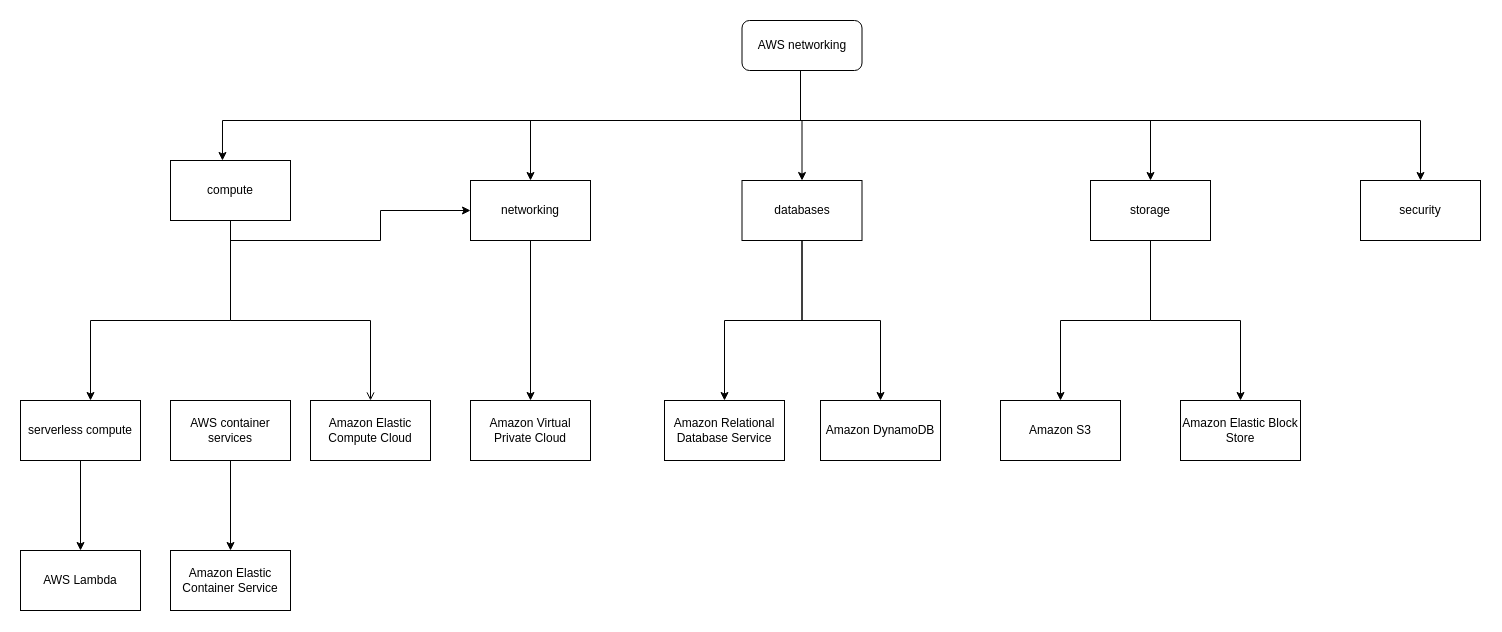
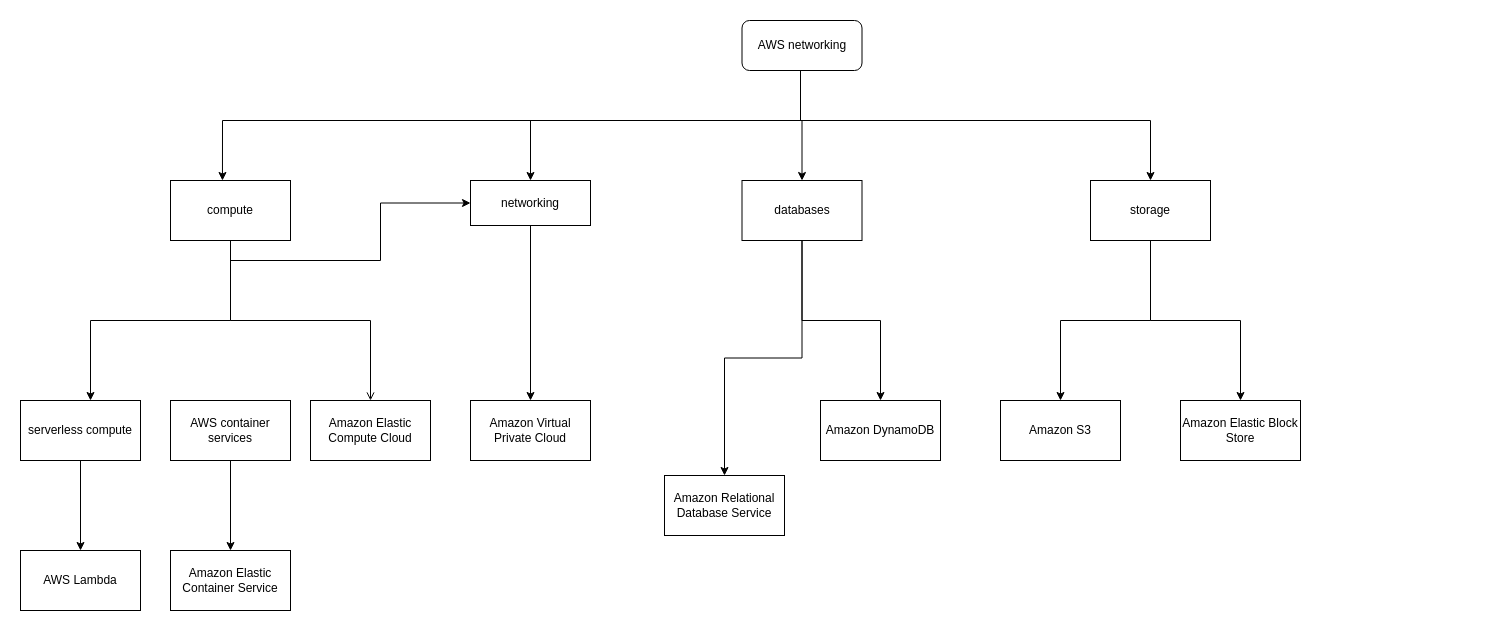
edge "AWS networking" -> "security": removed
node "compute": moved (231, 191) -> (231, 211)
node "networking": size 120x60 -> 120x45
node "security": removed
node "Amazon Relational Database Service": moved (725, 431) -> (725, 506)
